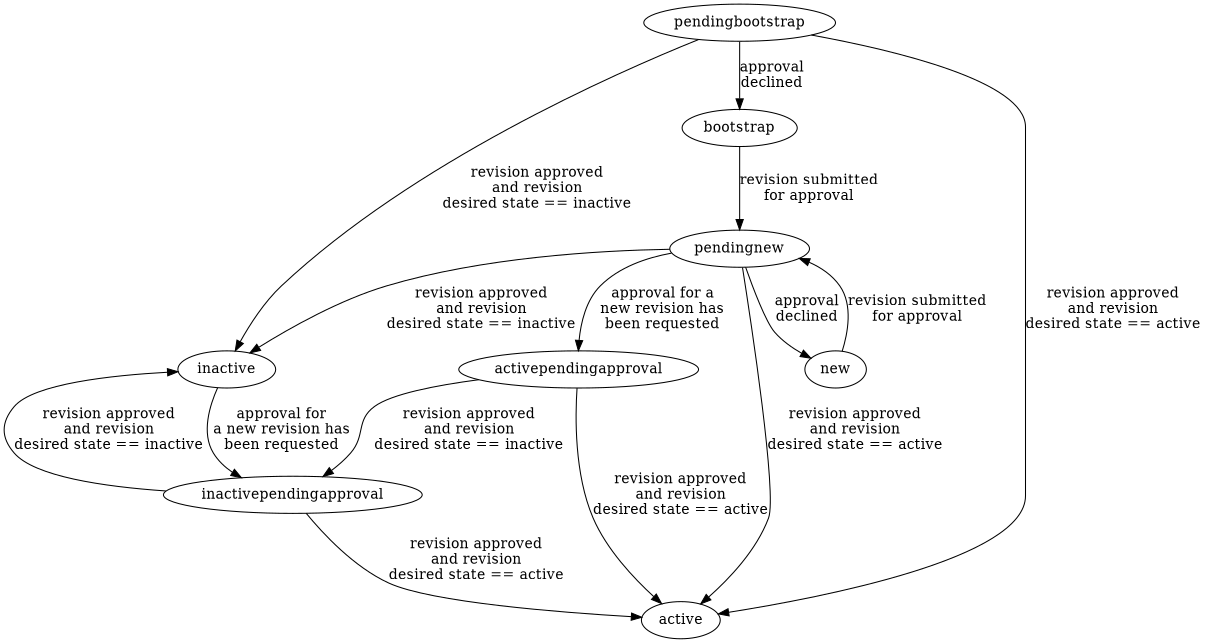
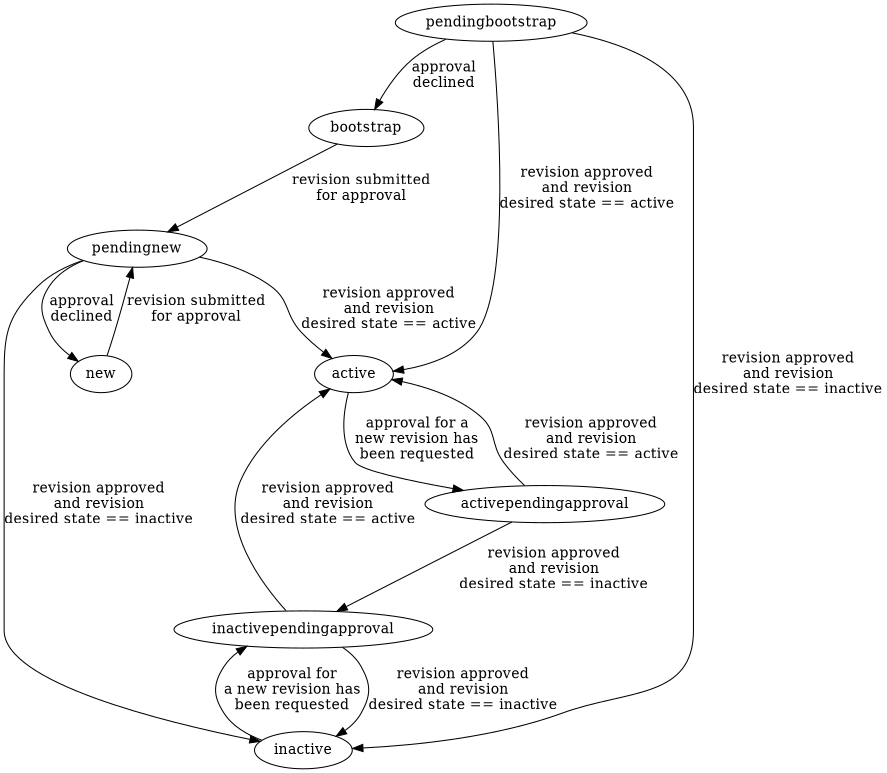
edge "pendingnew" -> "activependingapproval": now "active" -> "activependingapproval"
